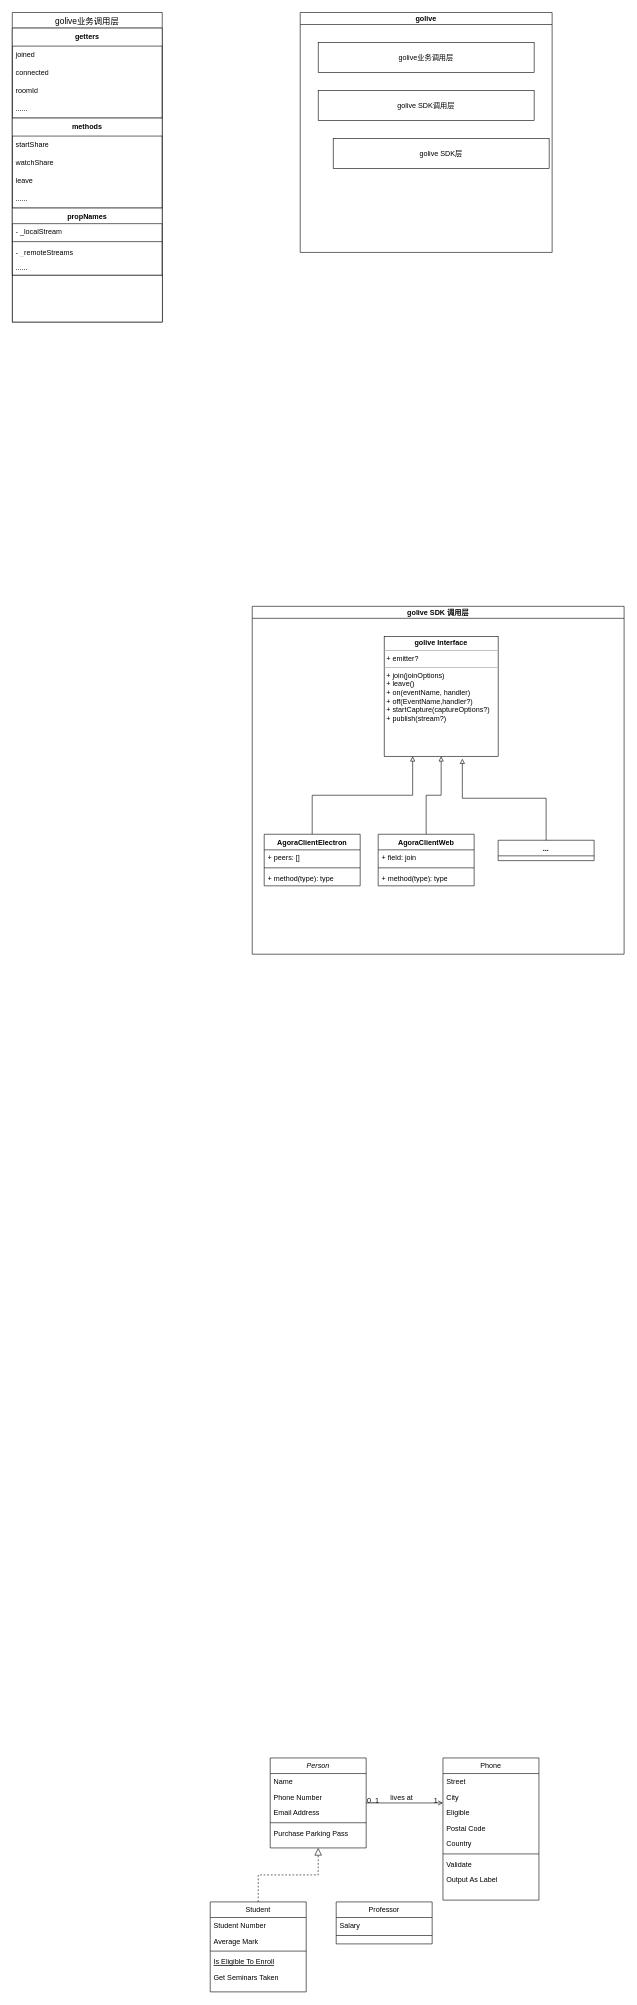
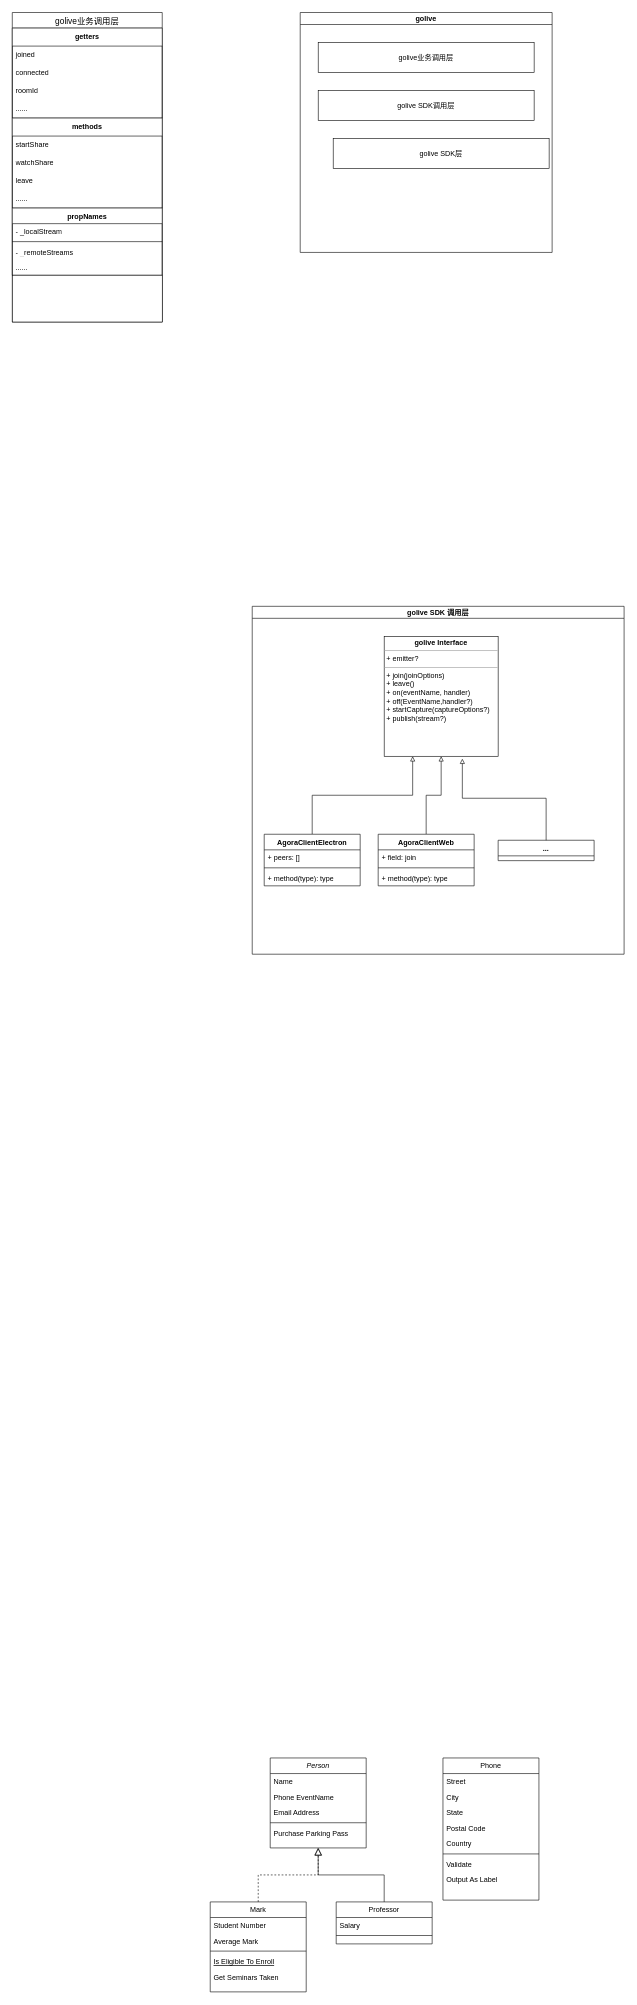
node "Phone Number": label "Phone Number" -> "Phone EventName"
edge "Person" -> "Phone": removed, labels "0..1", "lives at", "1"
node "Eligible": label "Eligible" -> "State"
edge "Professor" -> "Person": added
node "Student": label "Student" -> "Mark"
